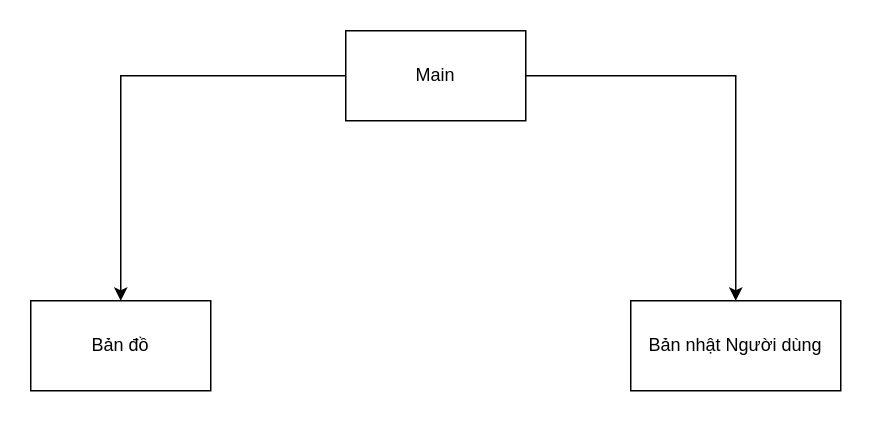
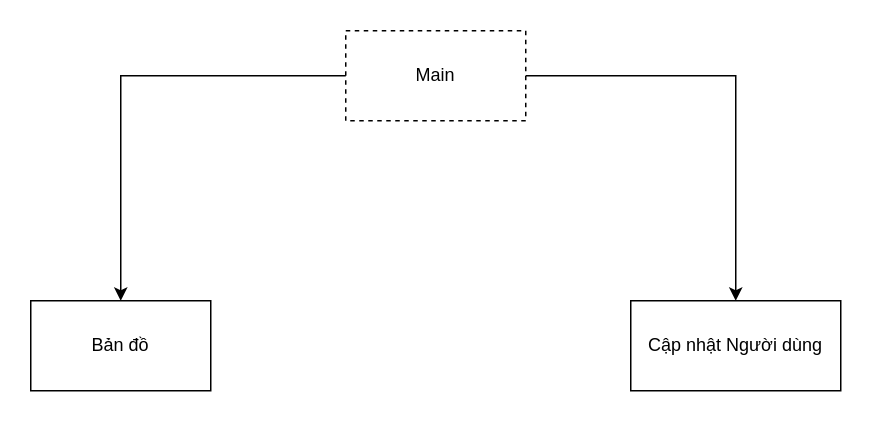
node "Main": style solid -> dashed
node "Bản nhật Người dùng": label "Bản nhật Người dùng" -> "Cập nhật Người dùng"
